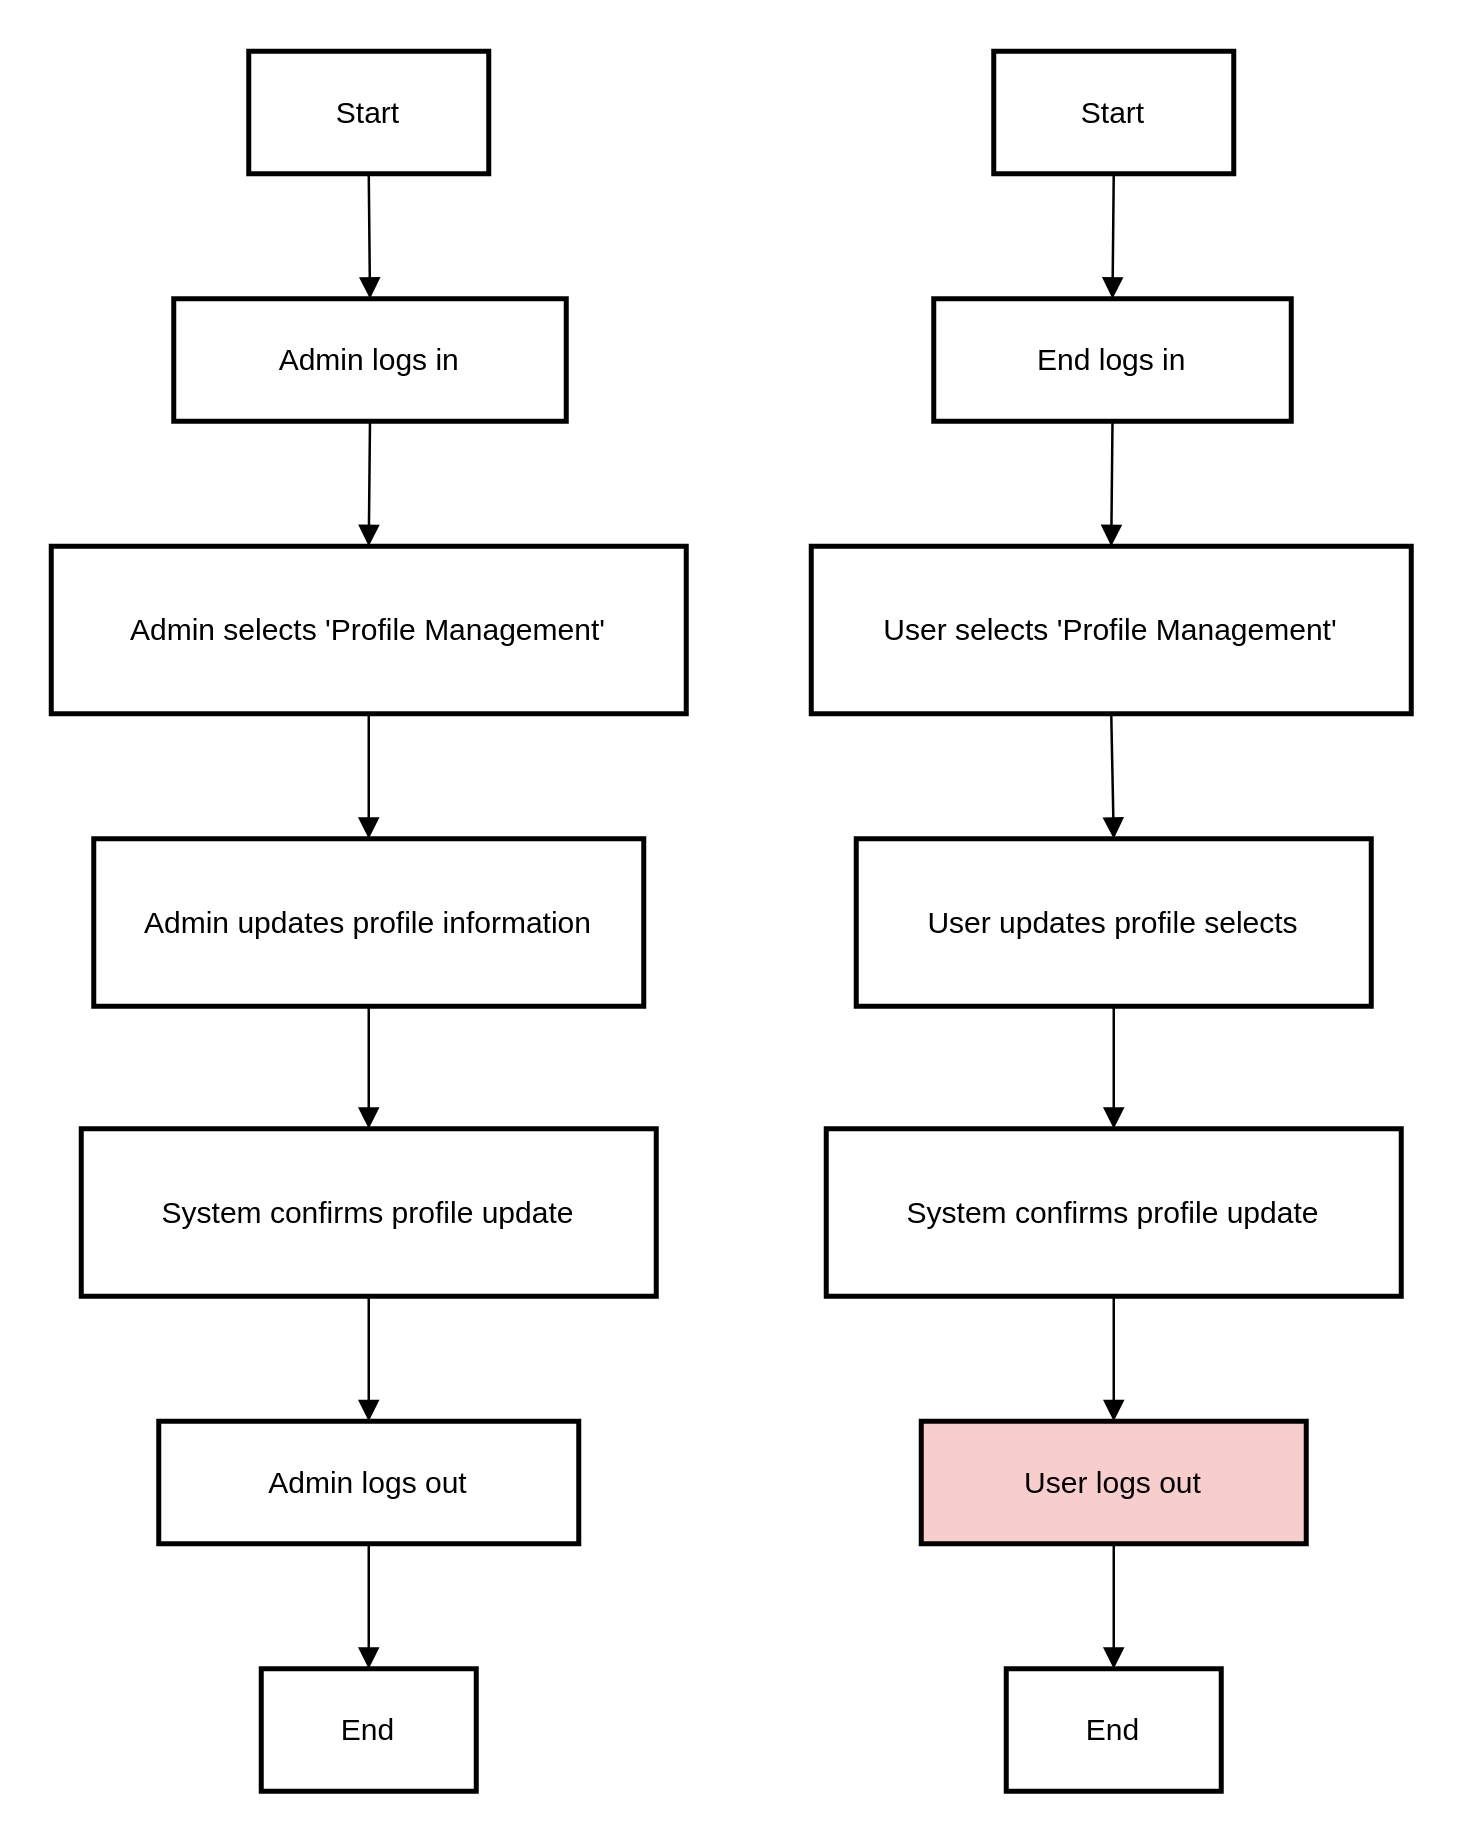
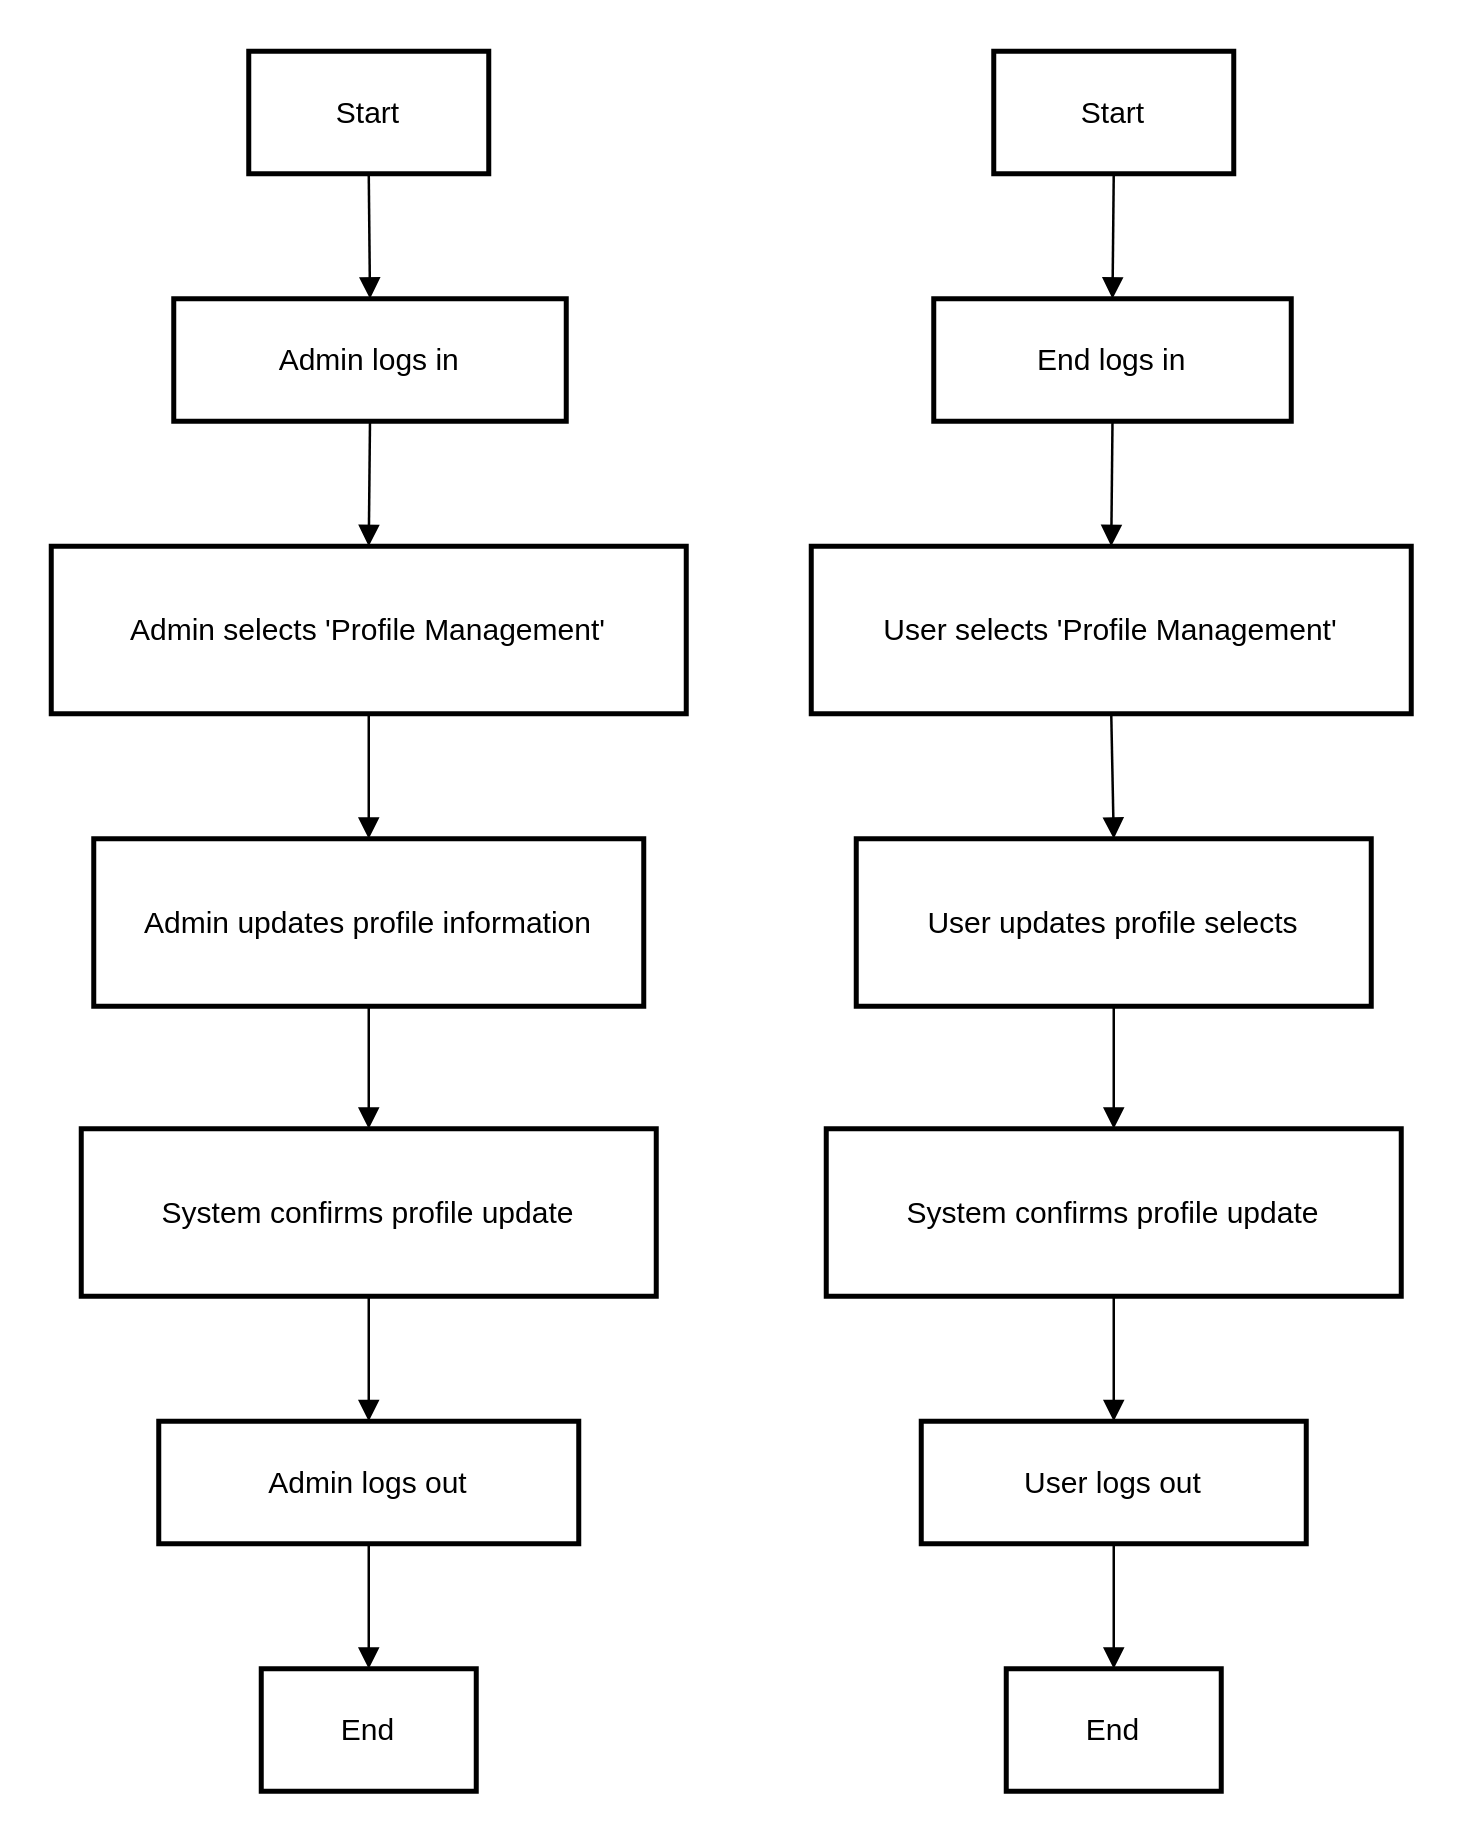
node "User logs out": fillcolor #f8cecc -> #ffffff
